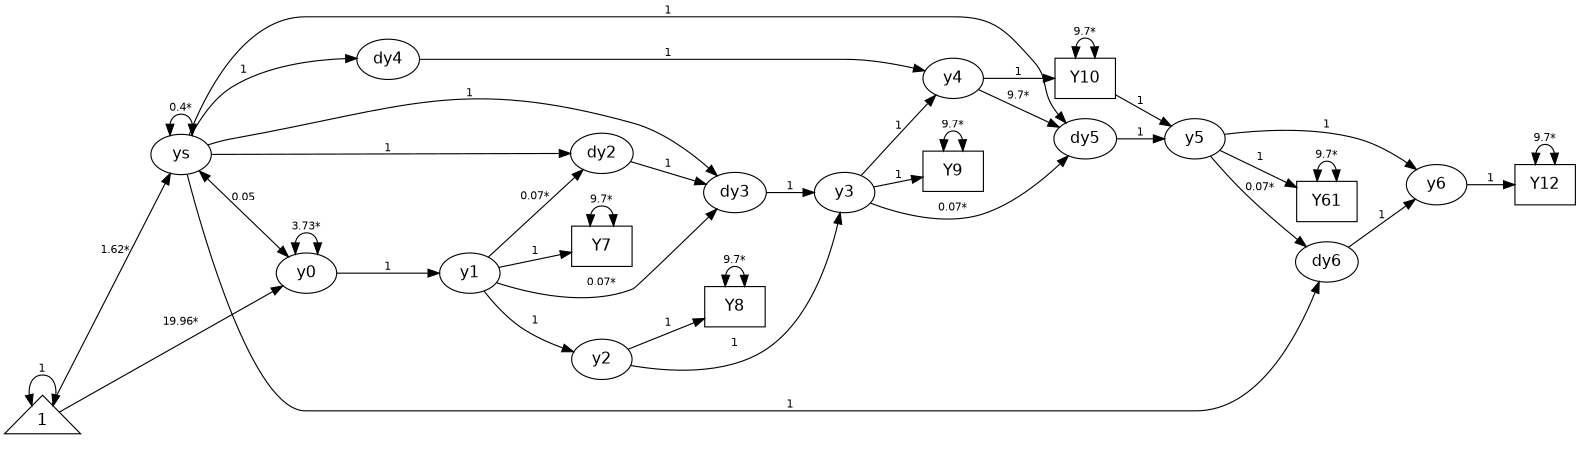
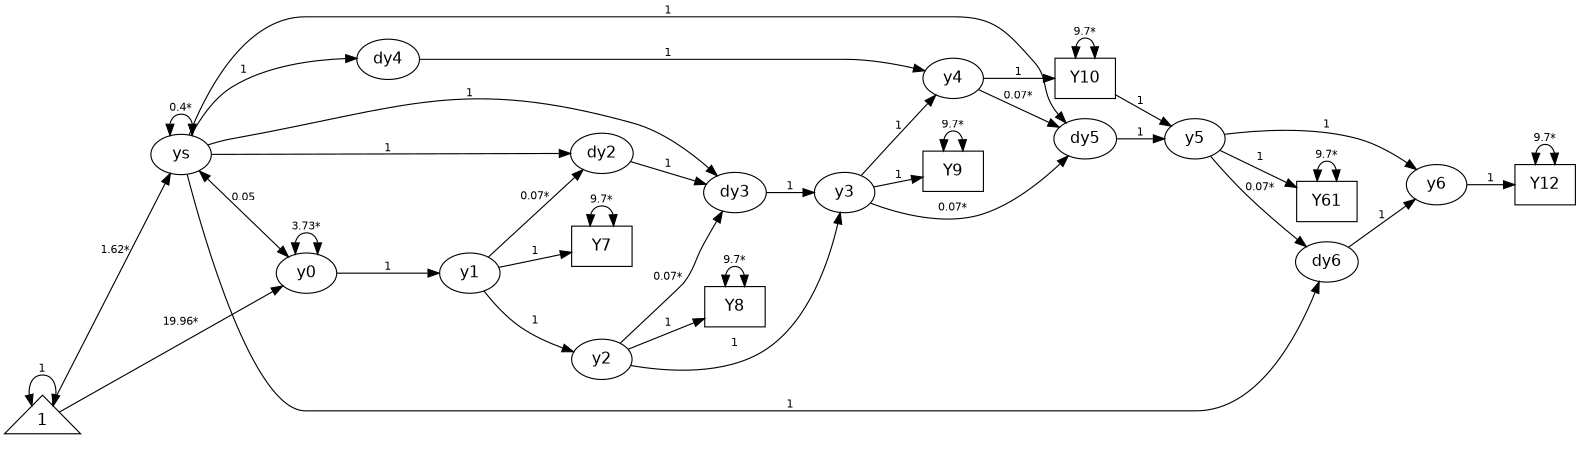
edge "y4" -> "dy5": label "9.7*" -> "0.07*"
edge "y1" -> "dy3": now "y2" -> "dy3"
